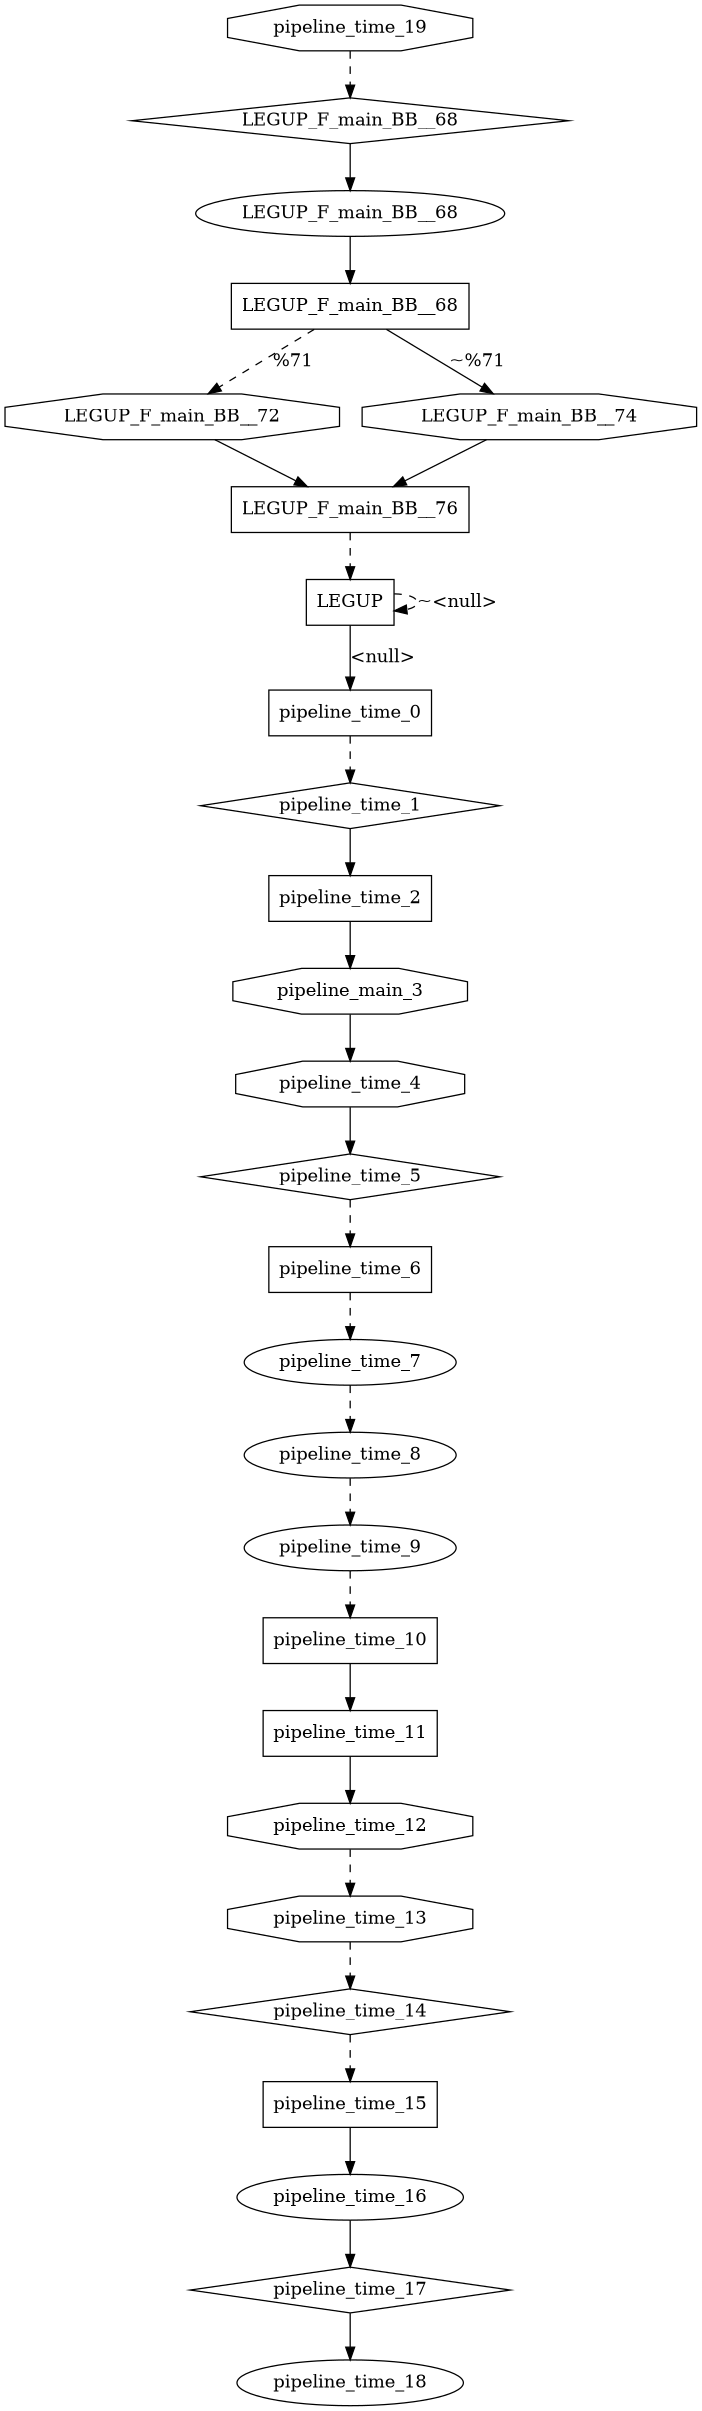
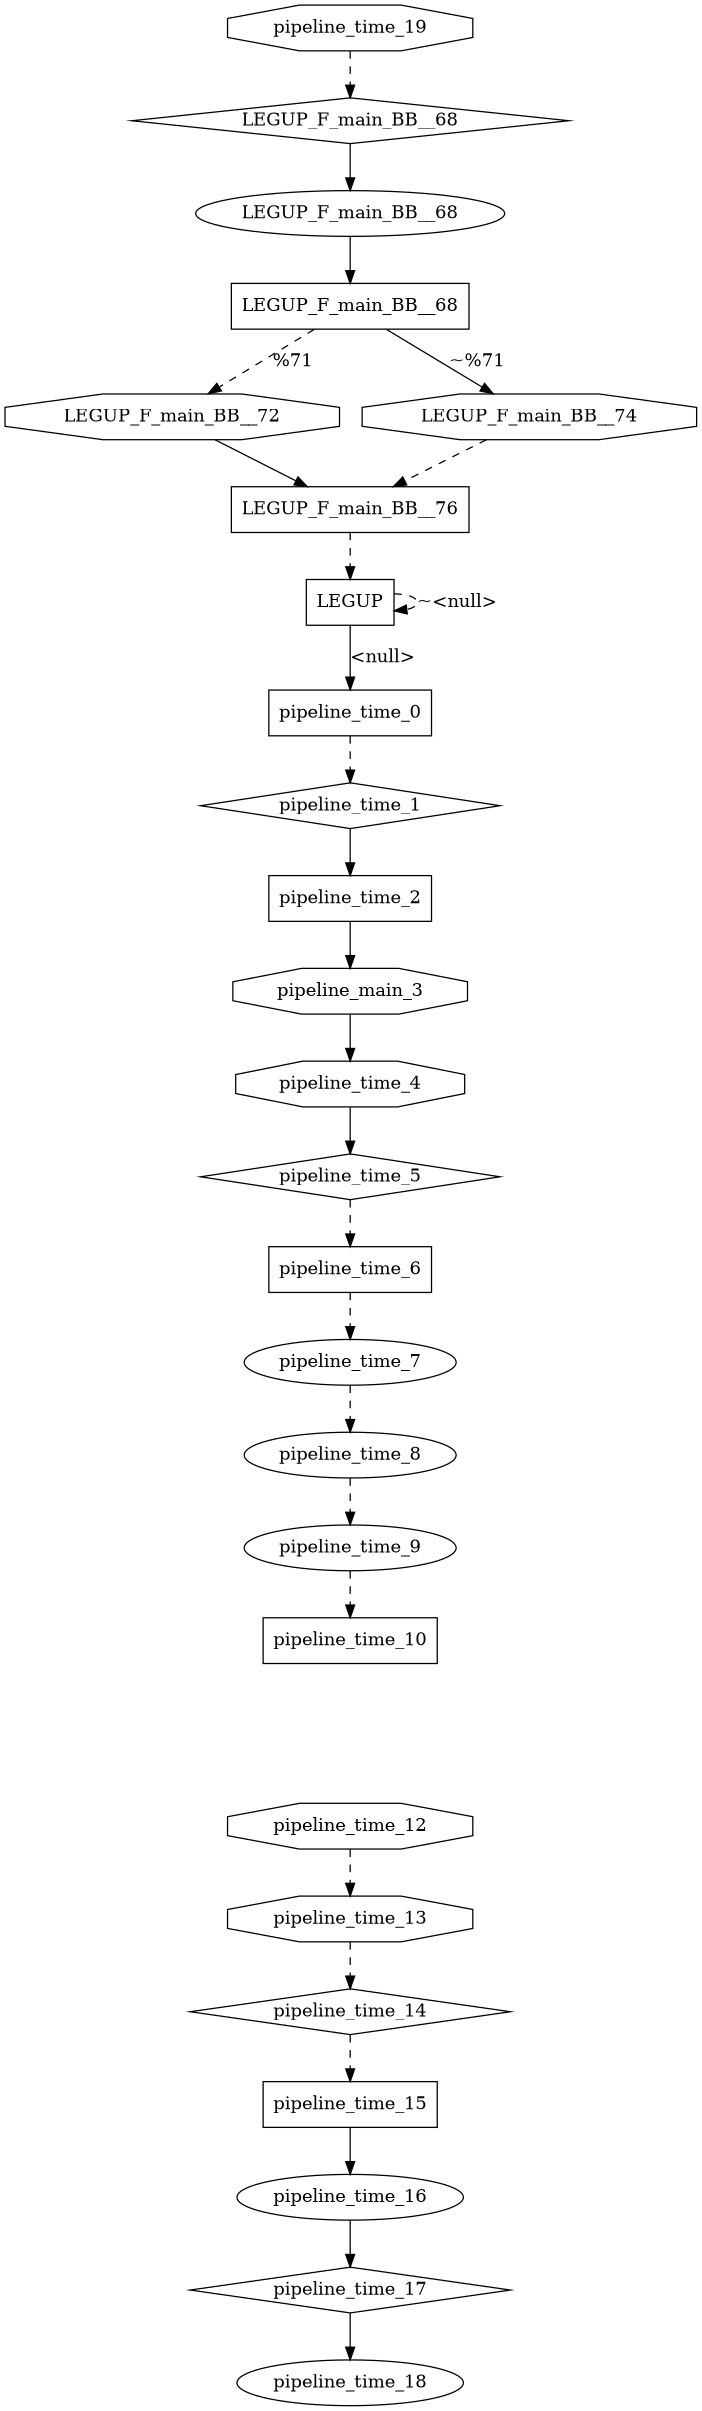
edge "LEGUP_F_main_BB__74" -> "LEGUP_F_main_BB__76": style solid -> dashed
node "pipeline_time_11": removed
